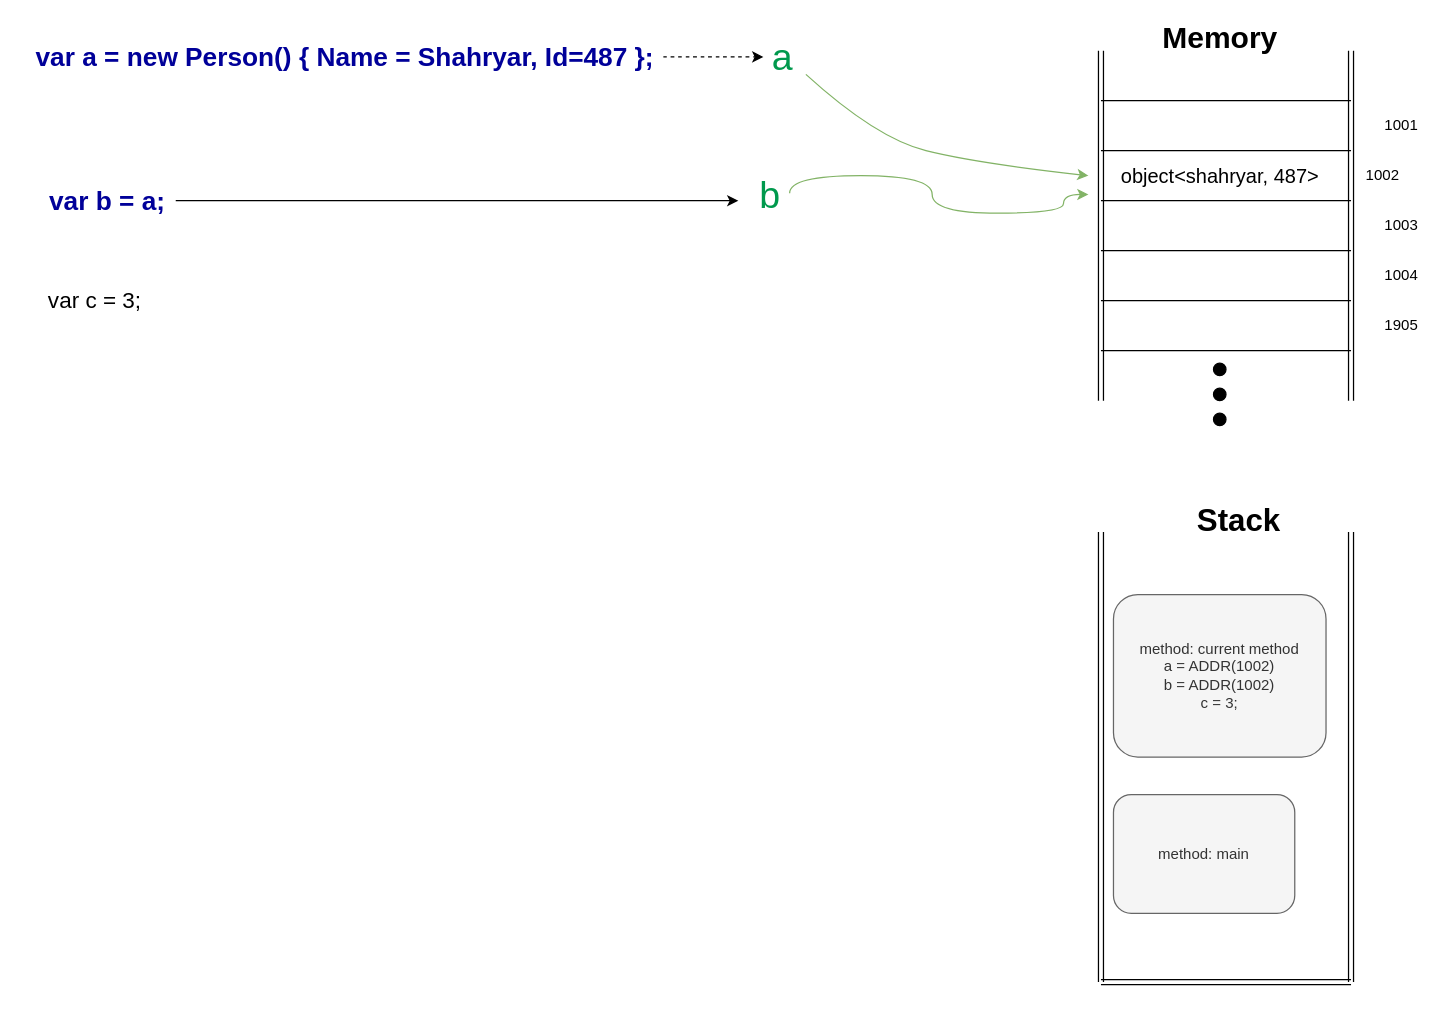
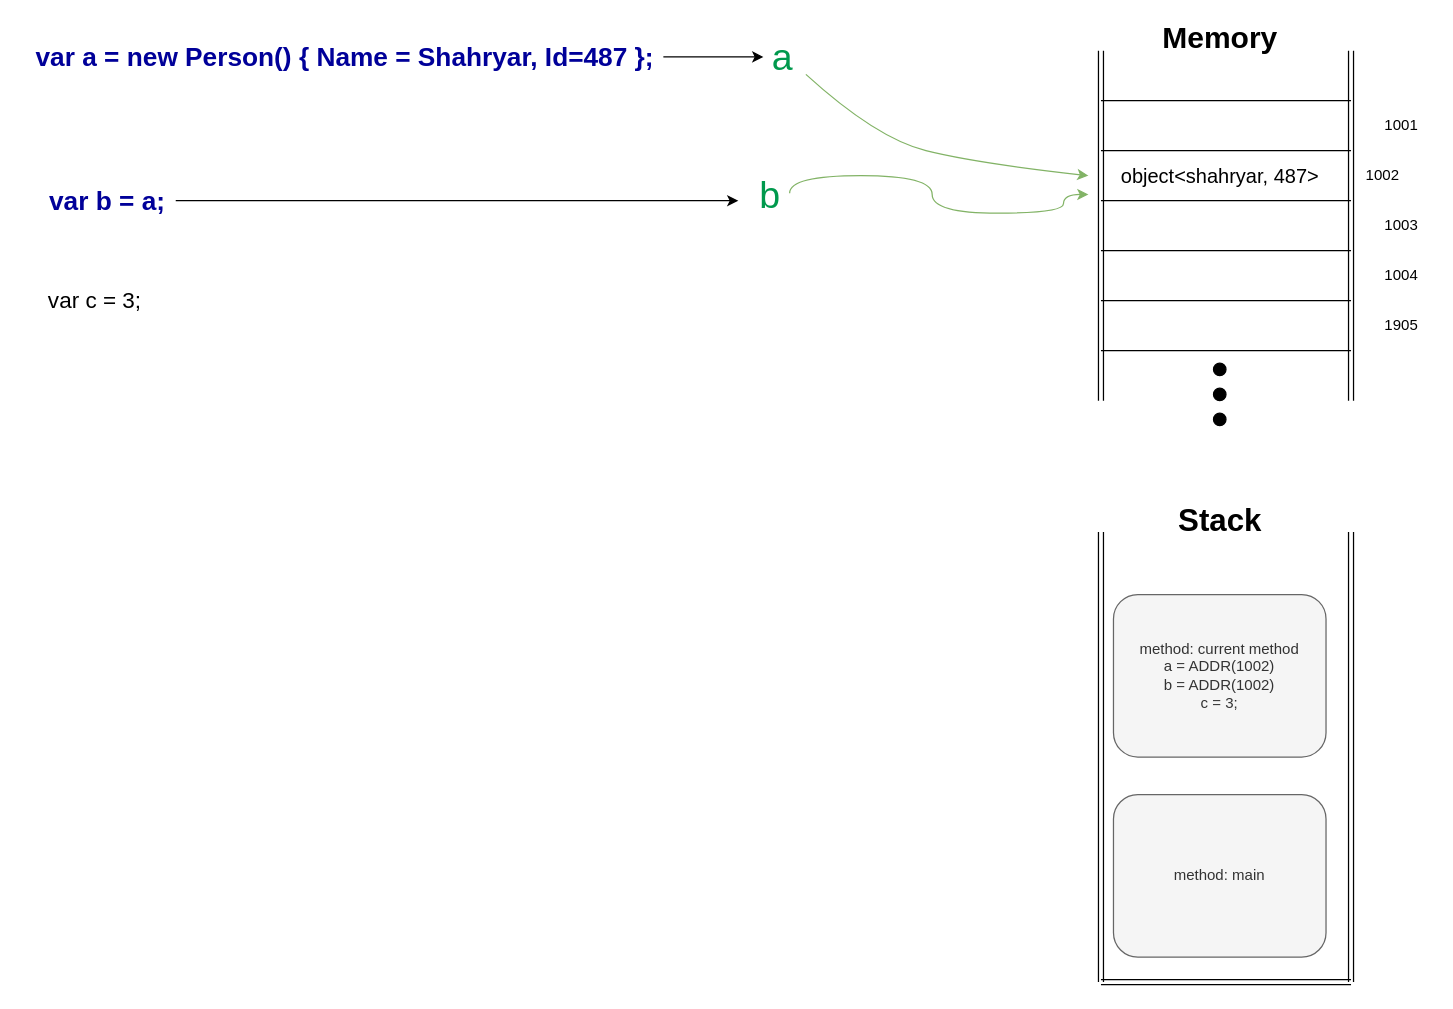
edge "var a = new Person() { Name = Shahryar, Id=487 };" -> "a": style dashed -> solid
node "Stack": moved (1238, 519) -> (1219, 519)
node "method: main": size 181x119 -> 213x163
